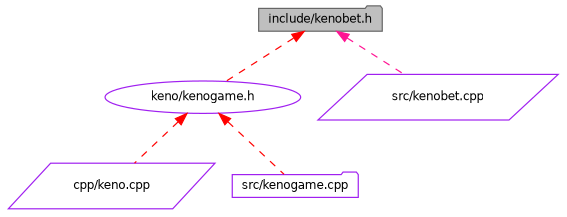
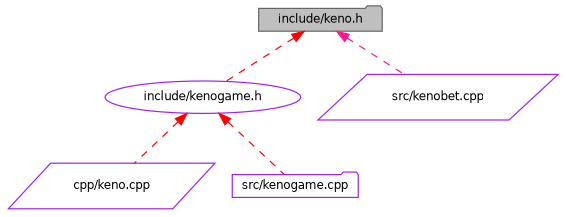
node "include/kenobet.h": label "include/kenobet.h" -> "include/keno.h"
node "keno/kenogame.h": label "keno/kenogame.h" -> "include/kenogame.h"
